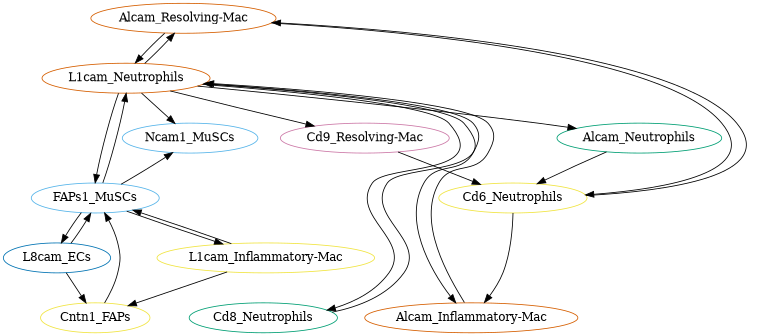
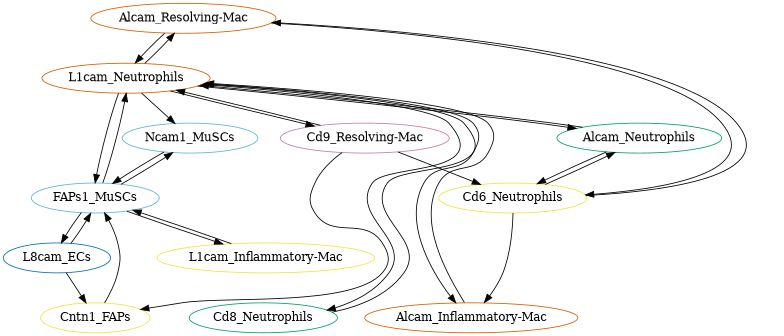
edge "Alcam_Neutrophils" -> "L1cam_Neutrophils": added
edge "Cd9_Resolving-Mac" -> "L1cam_Neutrophils": added
edge "Ncam1_MuSCs" -> "FAPs1_MuSCs": added
edge "Cd6_Neutrophils" -> "Alcam_Neutrophils": added
edge "L1cam_Inflammatory-Mac" -> "Cntn1_FAPs": now "Cd9_Resolving-Mac" -> "Cntn1_FAPs"
